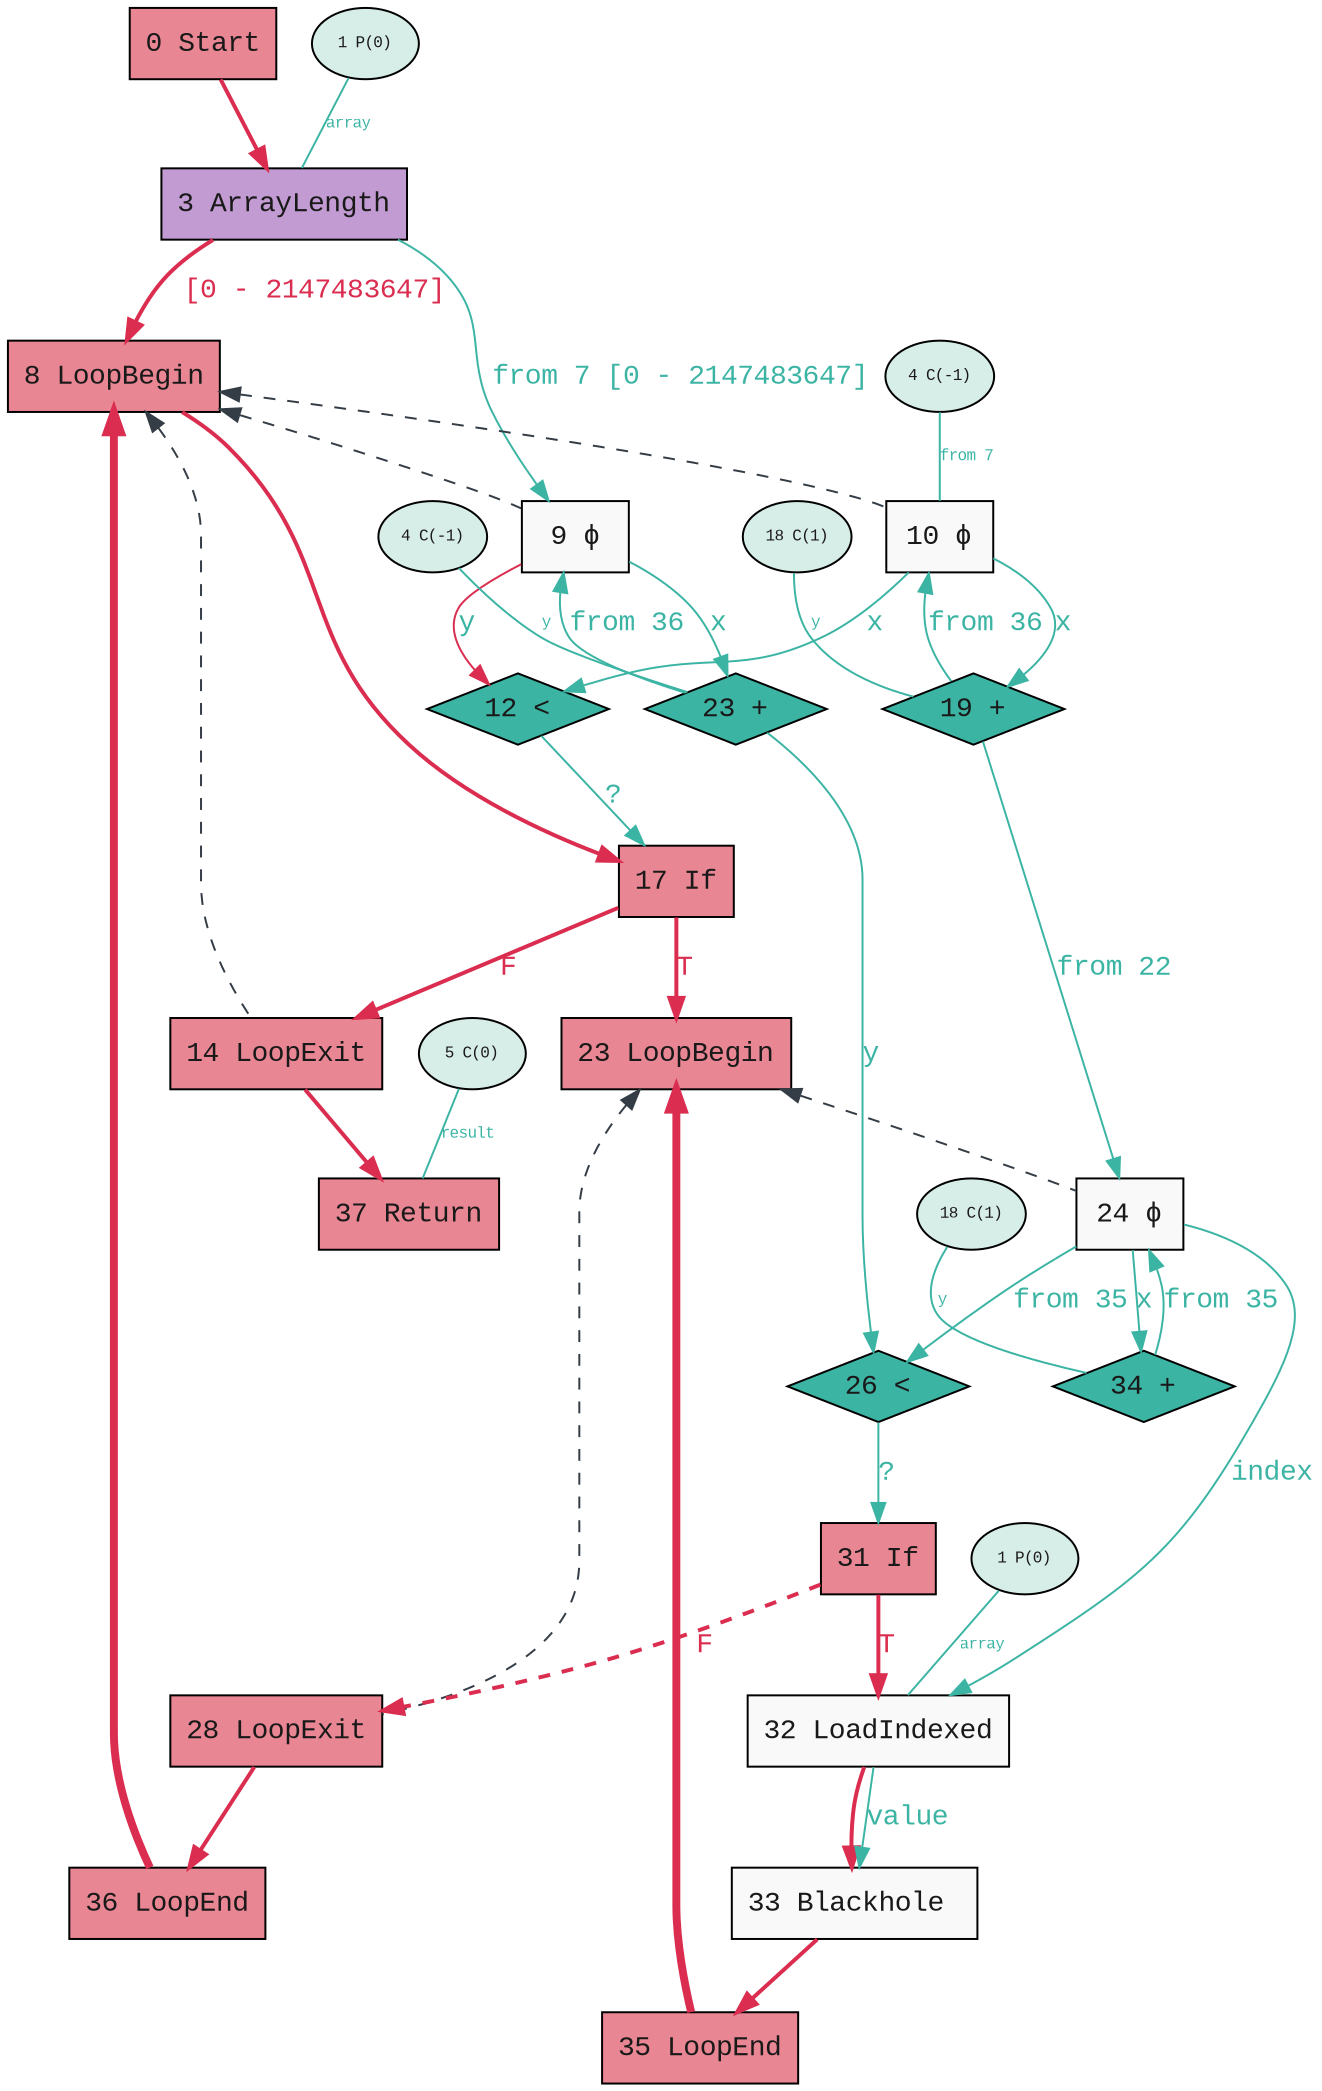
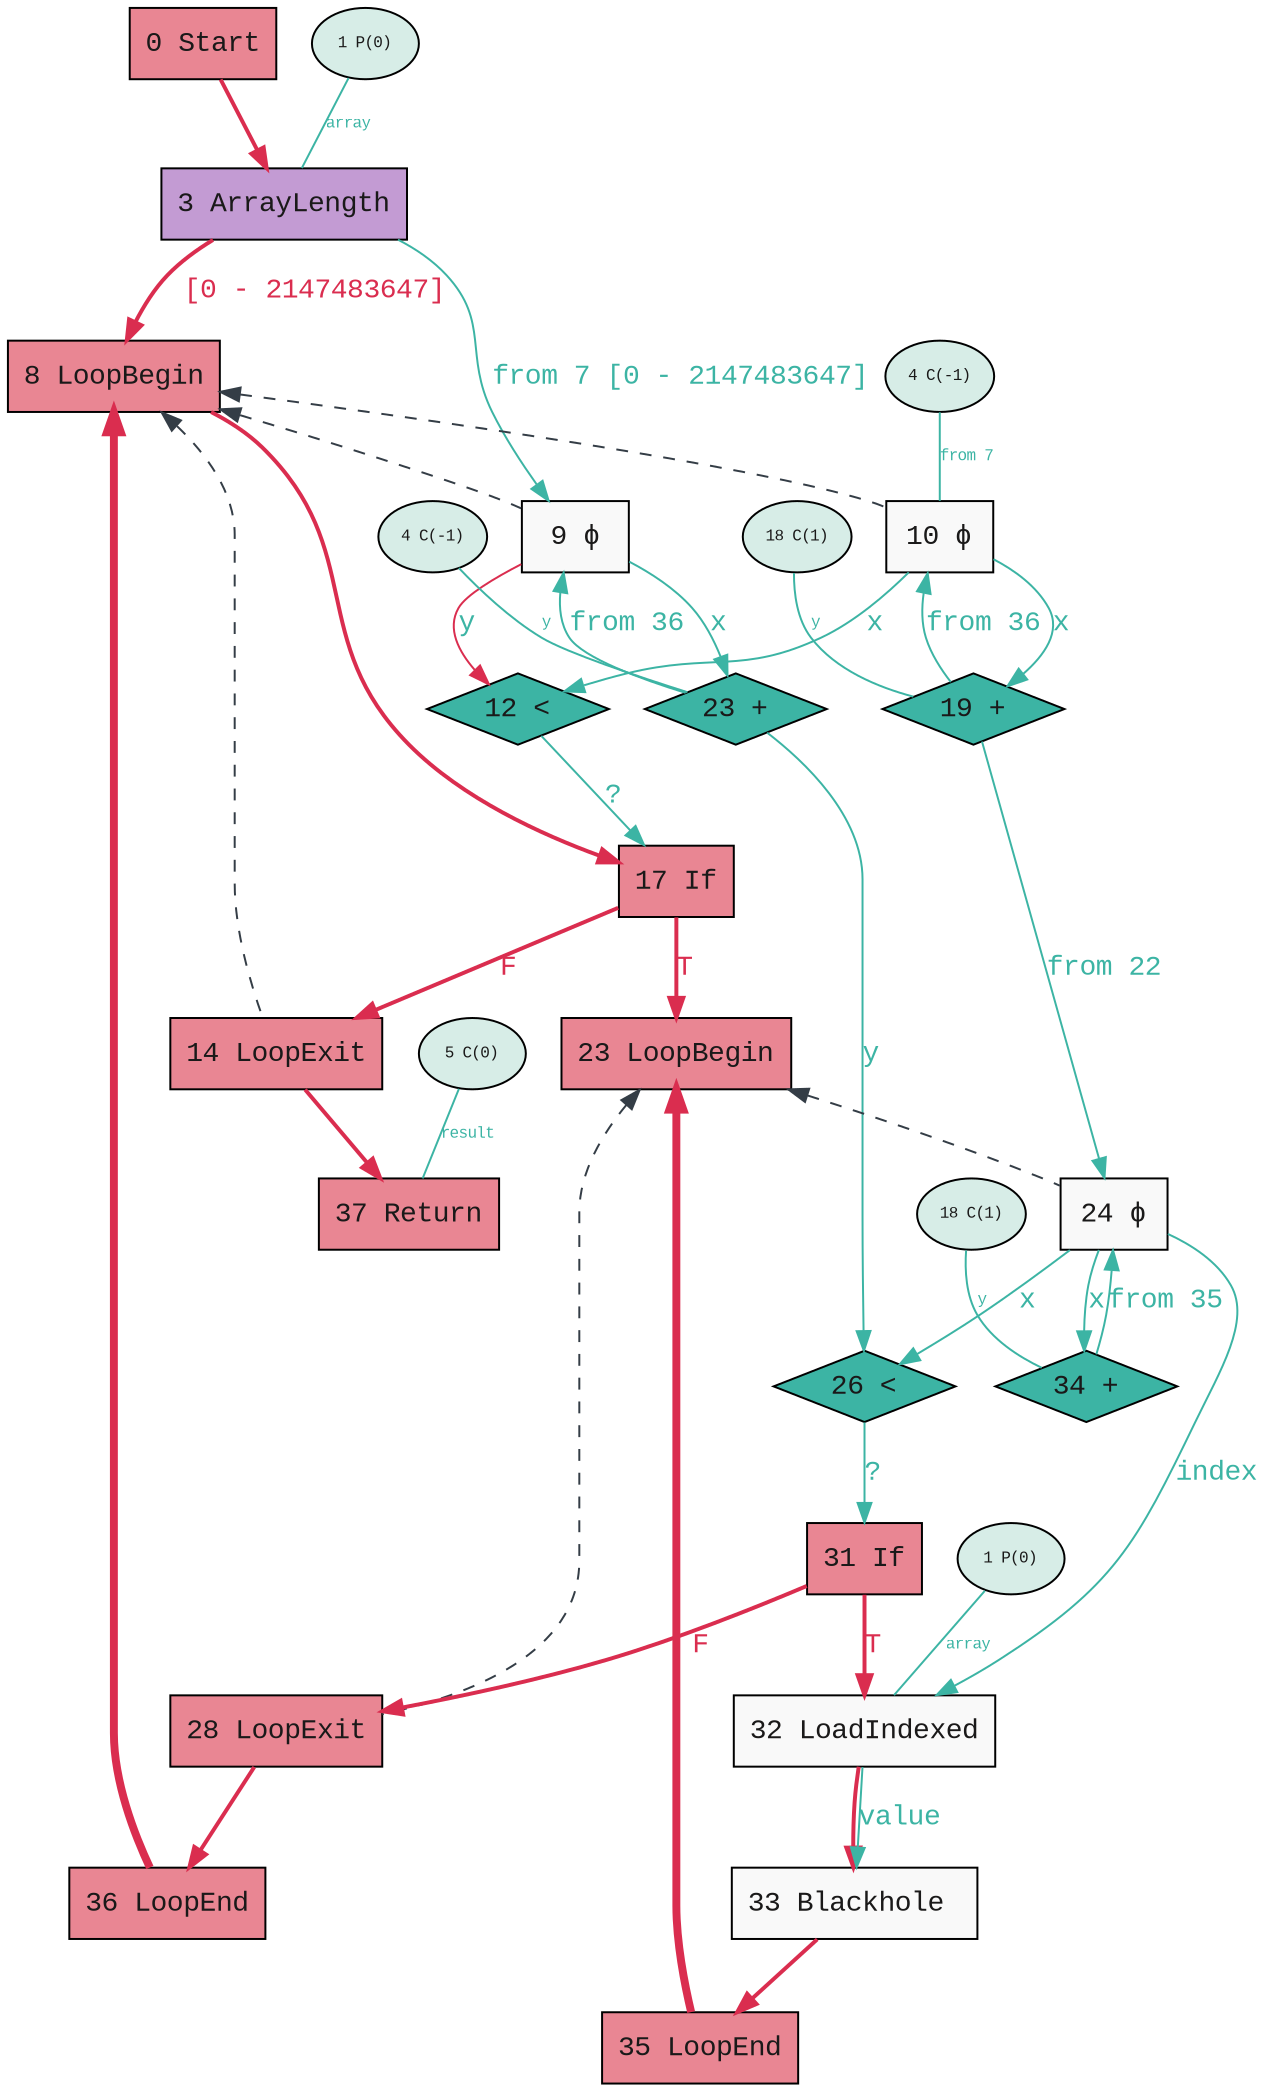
edge "24 ϕ" -> "26 <": label "from 35" -> "x"
edge "31 If" -> "28 LoopExit": style dashed -> solid
